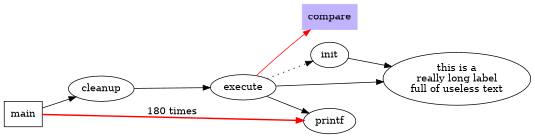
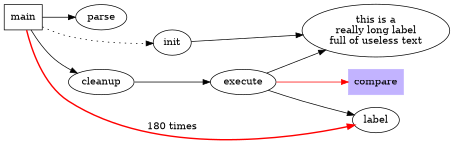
node "parse": added
edge "execute" -> "init": now "main" -> "init"
node "printf": label "printf" -> "label"
